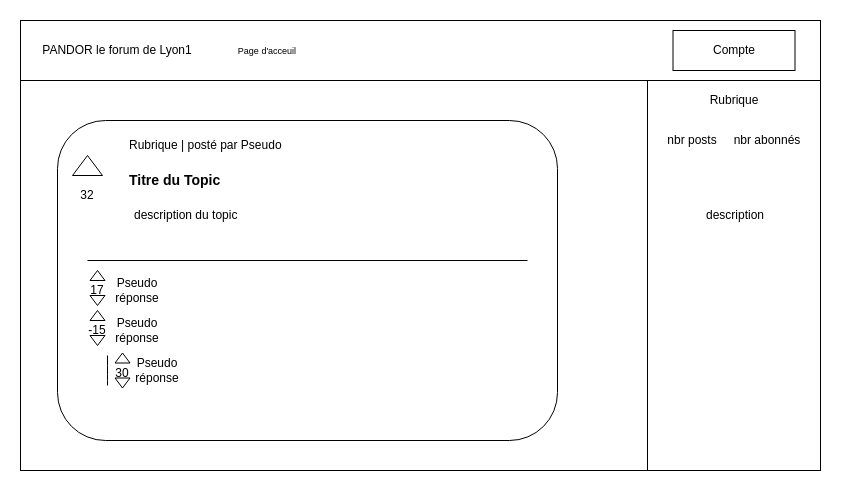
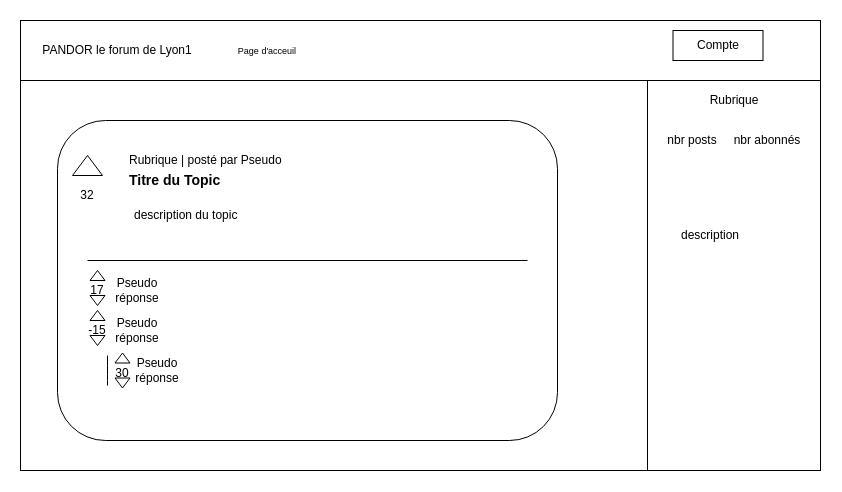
node "Compte": size 122x40 -> 90x30
node "Rubrique | posté par Pseudo": moved (223, 146) -> (223, 161)
node "description": moved (735, 216) -> (710, 236)
